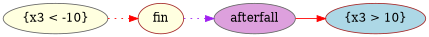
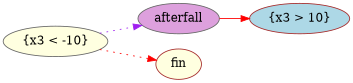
edge "fin" -> "afterfall": now "{x3 < -10}" -> "afterfall"
